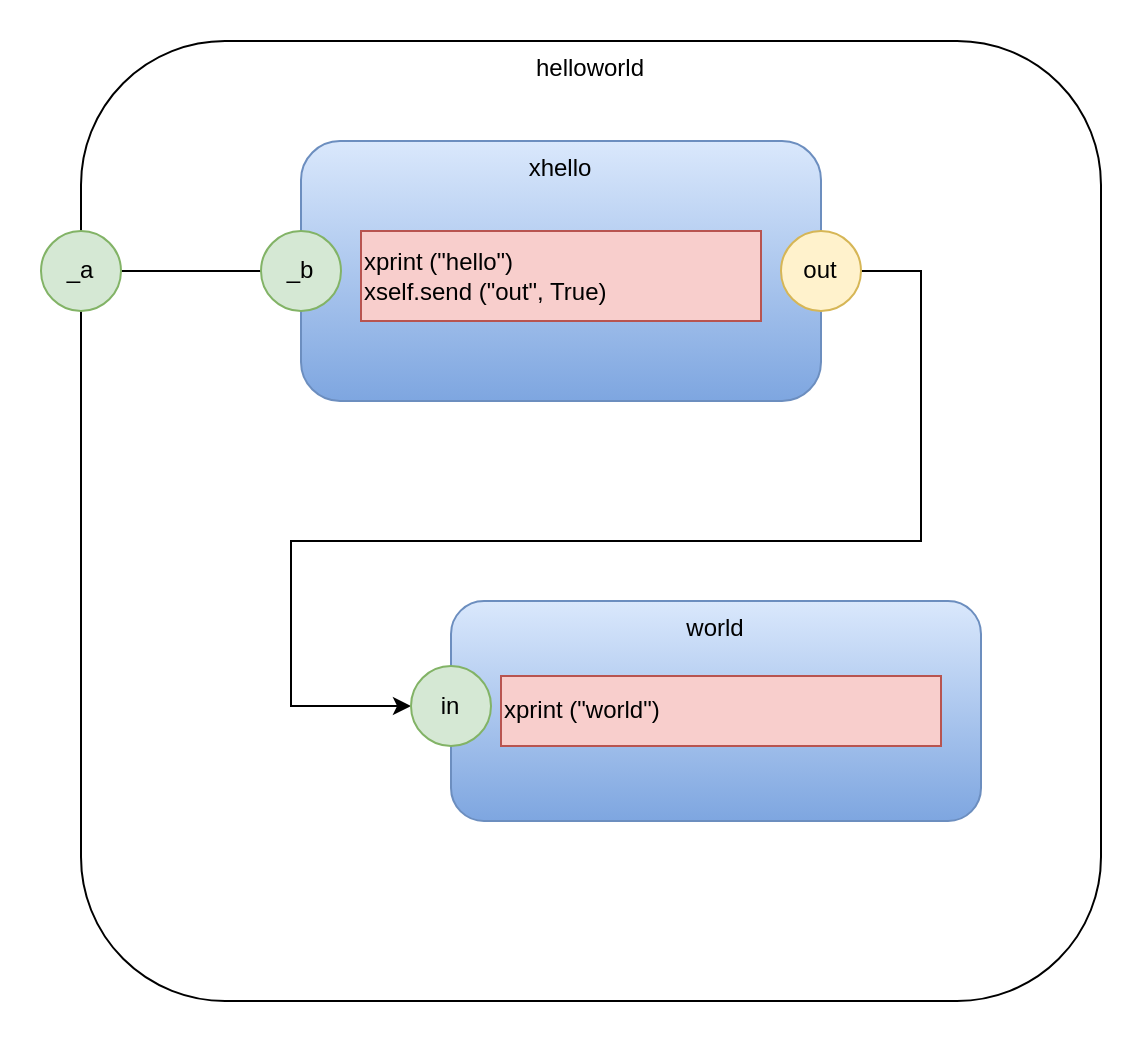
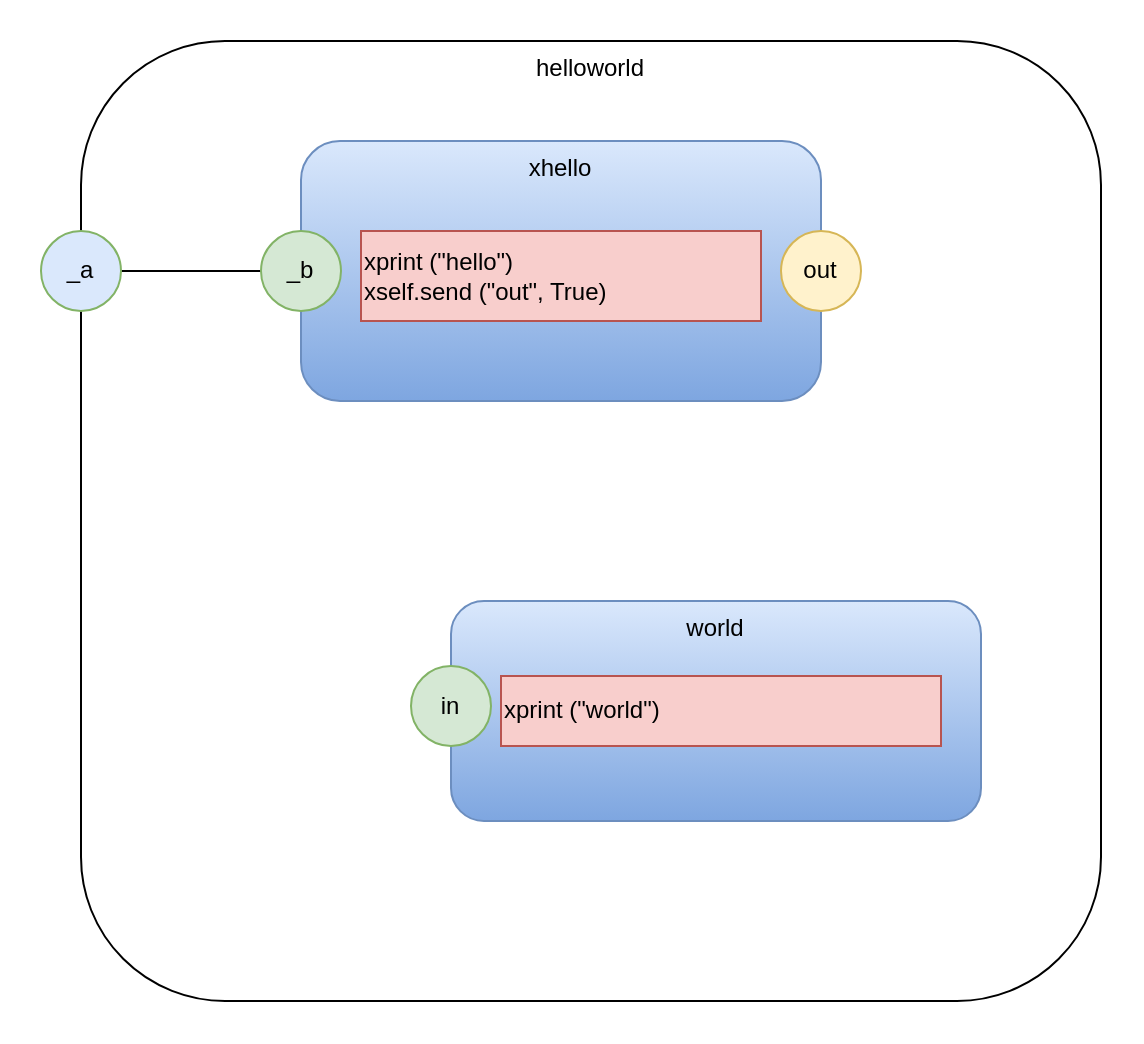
node "_a": fillcolor #d5e8d4 -> #dae8fc
edge "out" -> "in": removed
